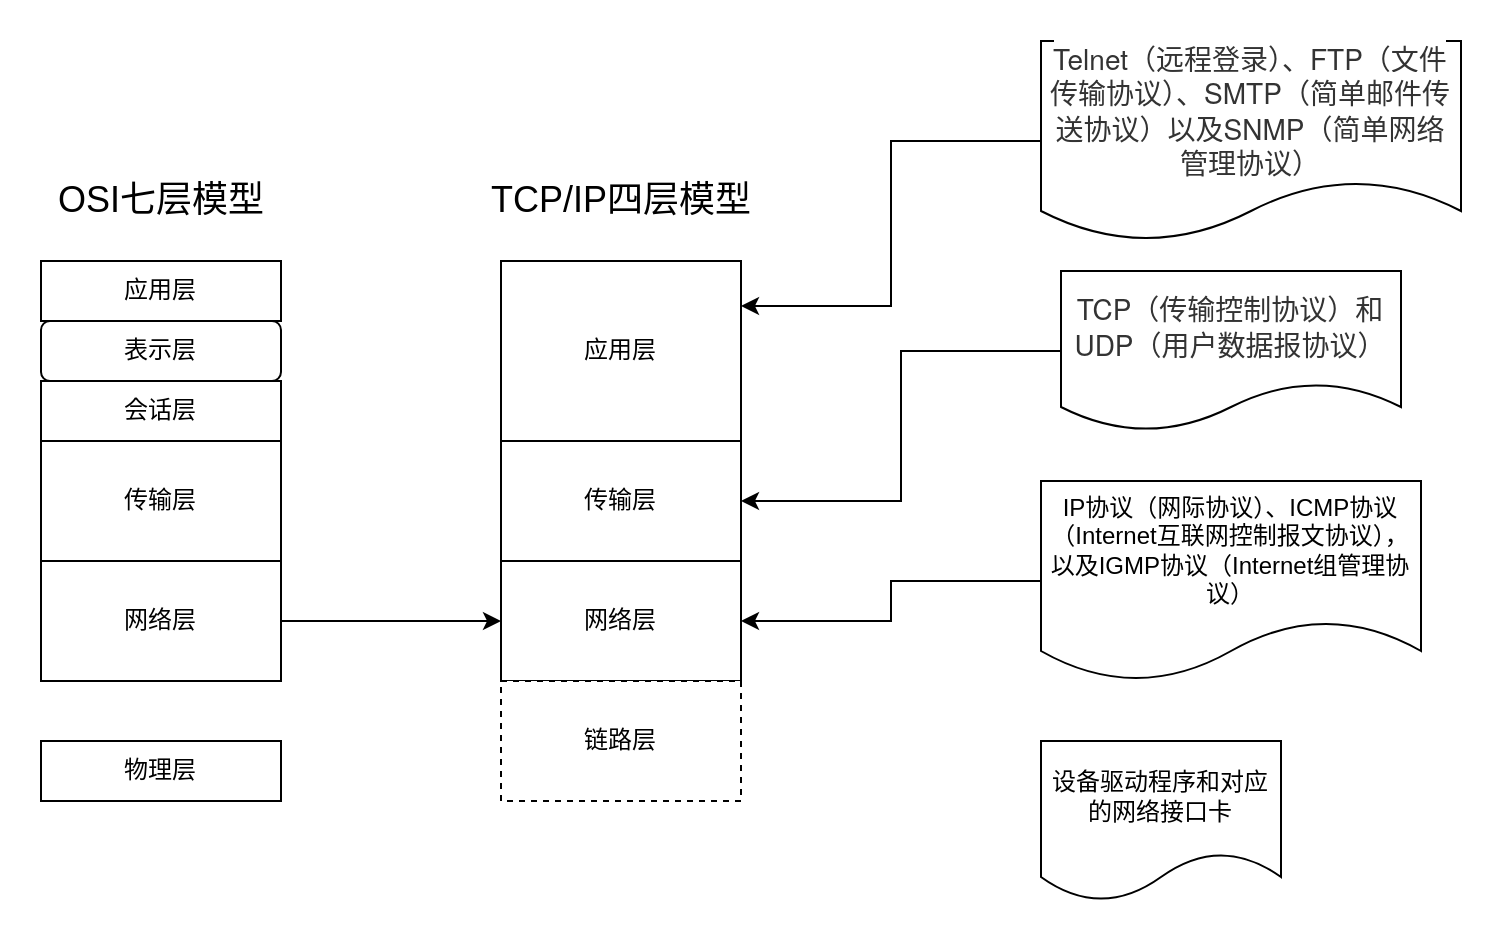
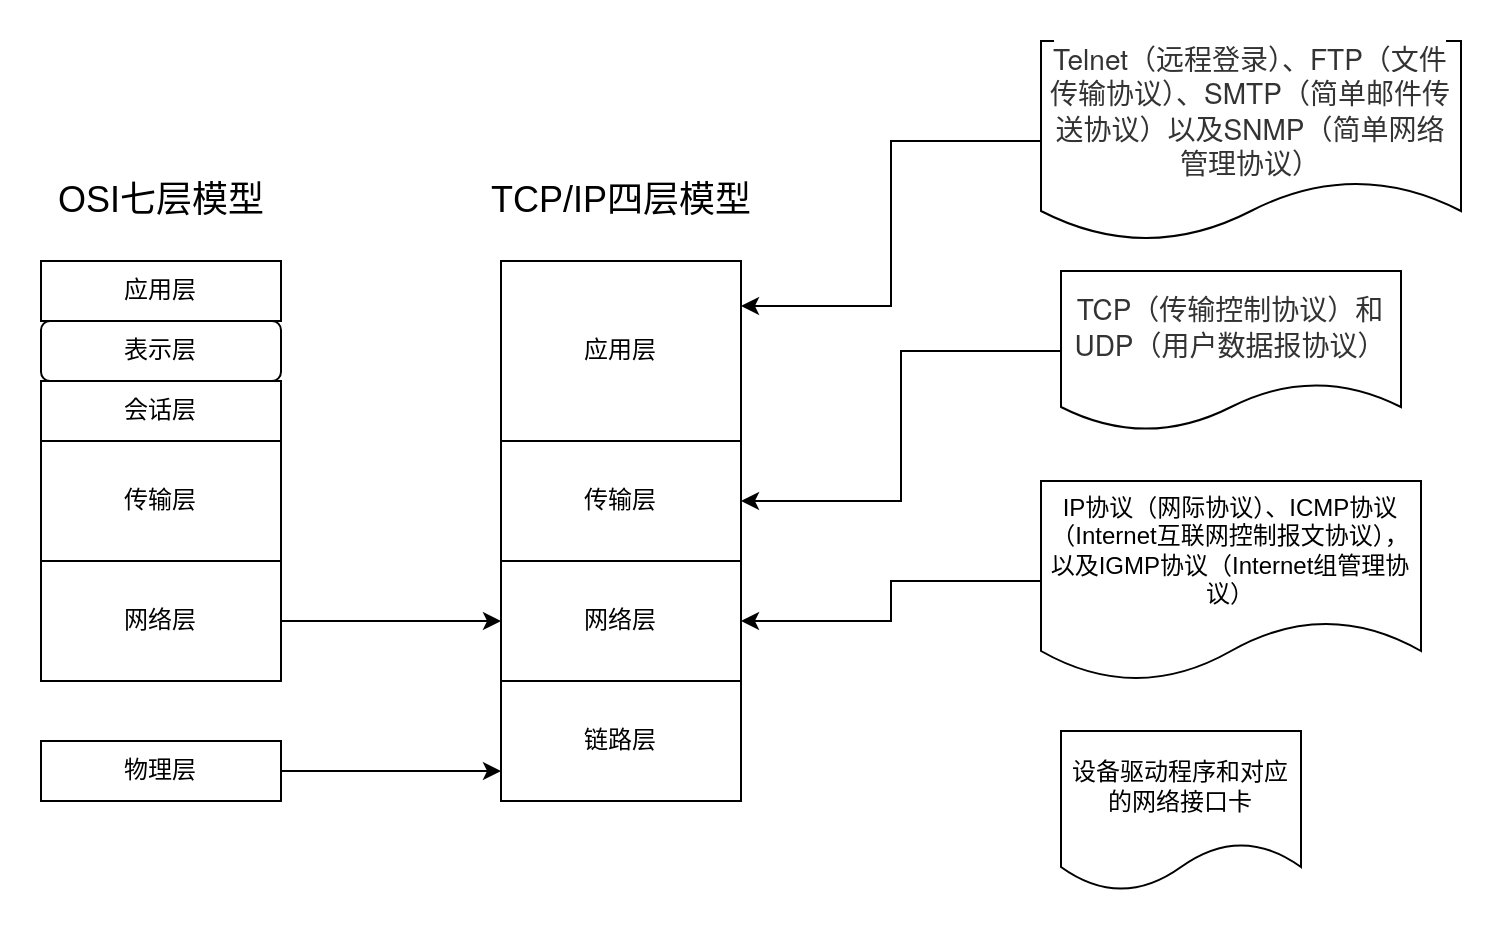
node "链路层": style dashed -> solid
edge "物理层" -> "链路层": added
node "设备驱动程序和对应的网络接口卡": moved (1161, 821) -> (1181, 811)
